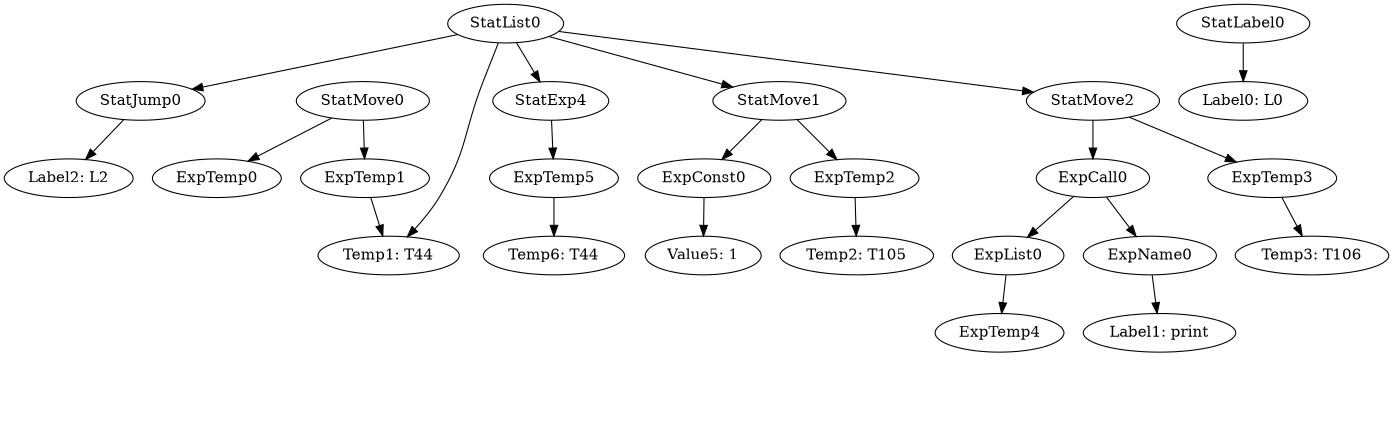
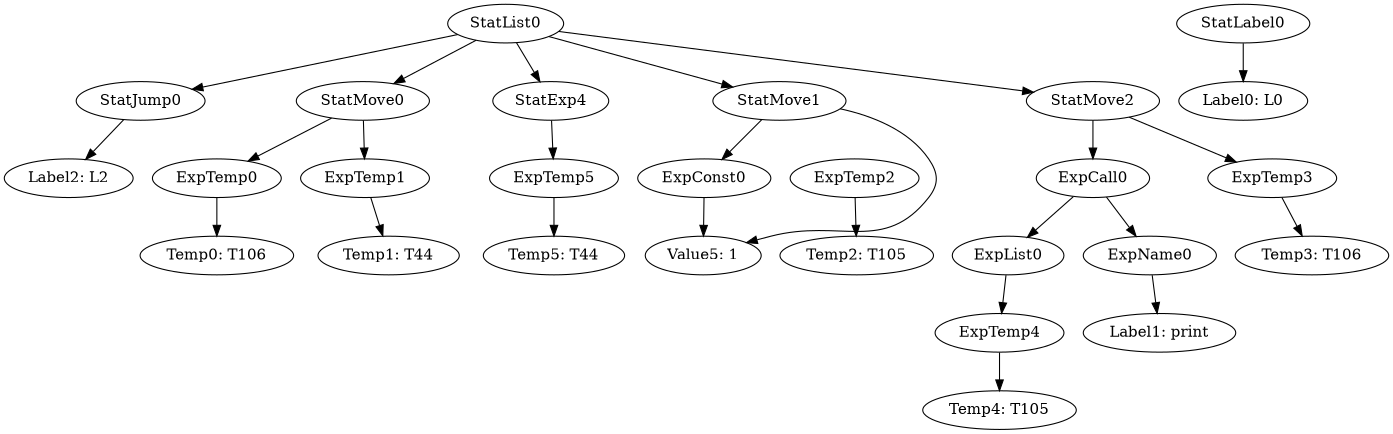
edge "StatMove1" -> "ExpTemp2": now "StatMove1" -> "Value5: 1"
edge "StatList0" -> "Temp1: T44": now "StatList0" -> "StatMove0"
node "Temp0: T106": added
node "Temp6: T44": label "Temp6: T44" -> "Temp5: T44"
node "Temp4: T105": added
